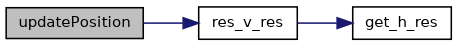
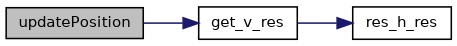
node "res_v_res": label "res_v_res" -> "get_v_res"
node "get_h_res": label "get_h_res" -> "res_h_res"
